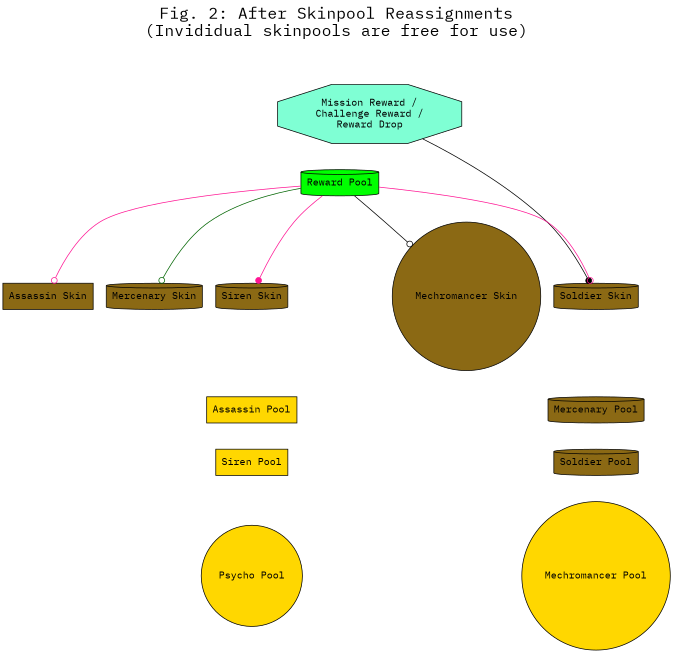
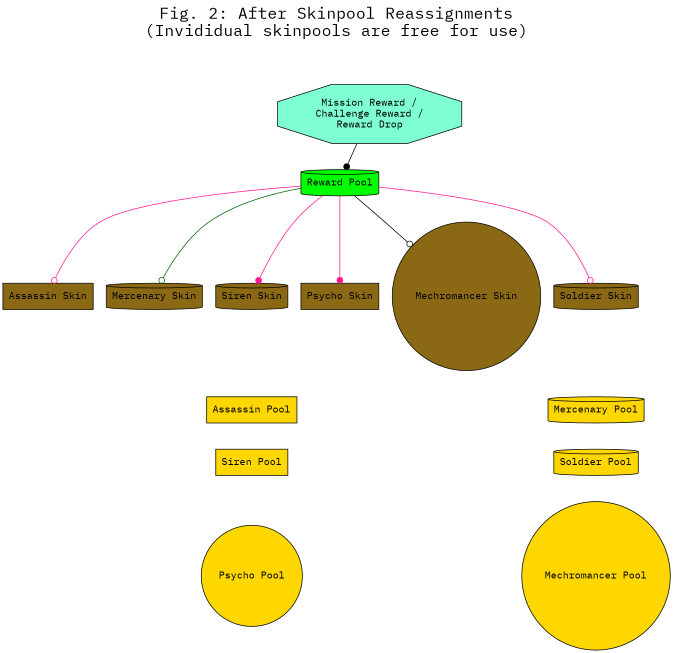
edge "Mission Reward /" -> "Soldier Skin": now "Mission Reward /" -> "Reward Pool"
node "Psycho Skin": added
node "Mercenary Pool": fillcolor goldenrod4 -> gold
node "Soldier Pool": fillcolor goldenrod4 -> gold
